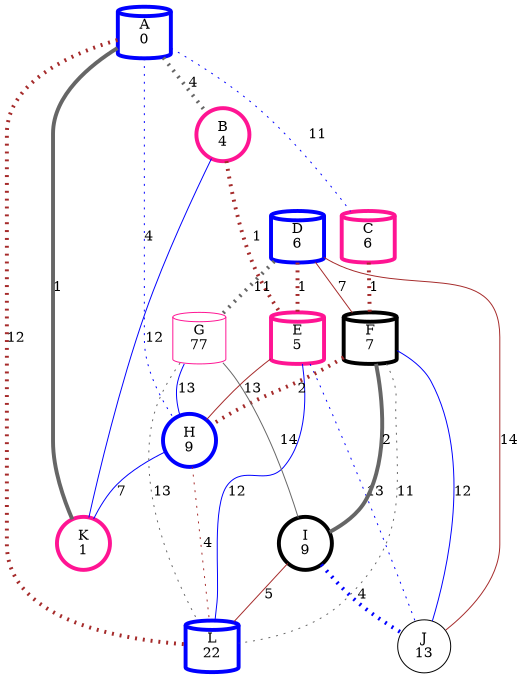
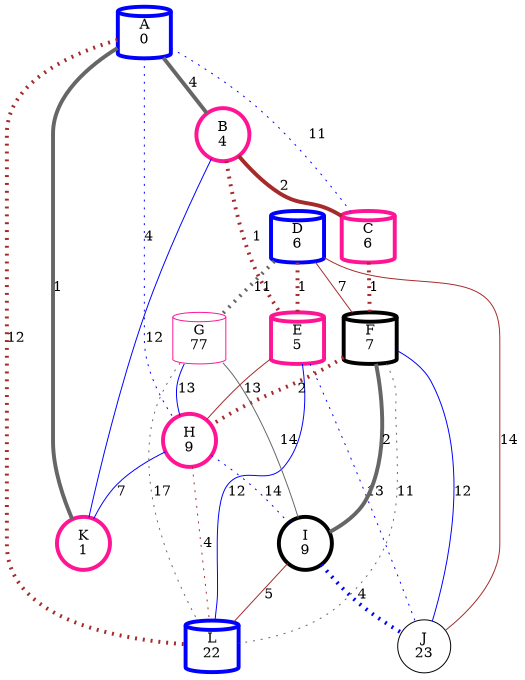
edge "A 0" -- "B 4": style dotted -> solid
edge "B 4" -- "C 6": added, label "2"
node "H 9": color blue -> deeppink
edge "H 9" -- "I 9": added, label "14"
edge "G 77" -- "L 22": label "13" -> "17"
node "J 13": label "J 13" -> "J 23"
